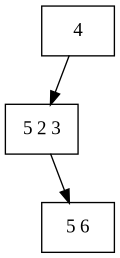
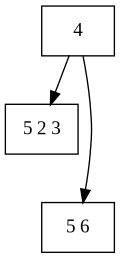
edge "5 2 3" -> "5 6": now "4" -> "5 6"
